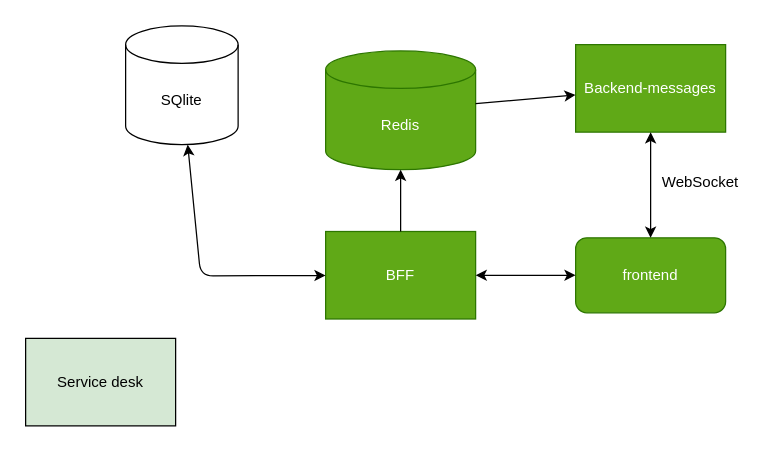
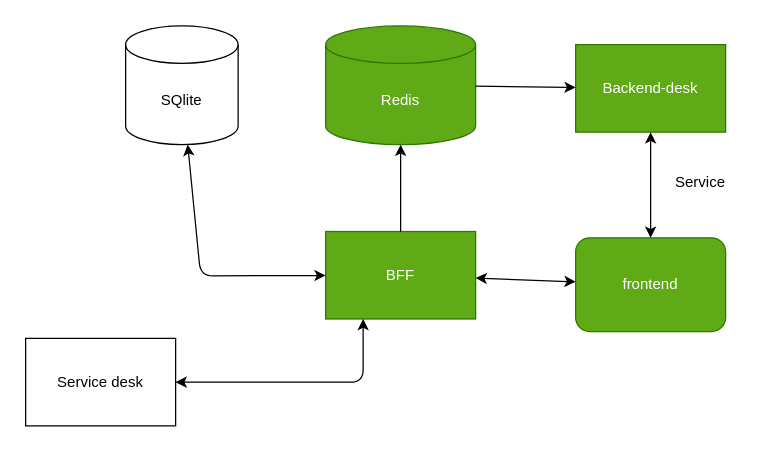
node "Backend-messages": label "Backend-messages" -> "Backend-desk"
node "Redis": moved (401, 110) -> (401, 85)
node "WebSocket": label "WebSocket" -> "Service"
node "frontend": size 150x75 -> 150x94
node "Service desk": fillcolor #d5e8d4 -> #ffffff
edge "BFF" -- "Service desk": added
